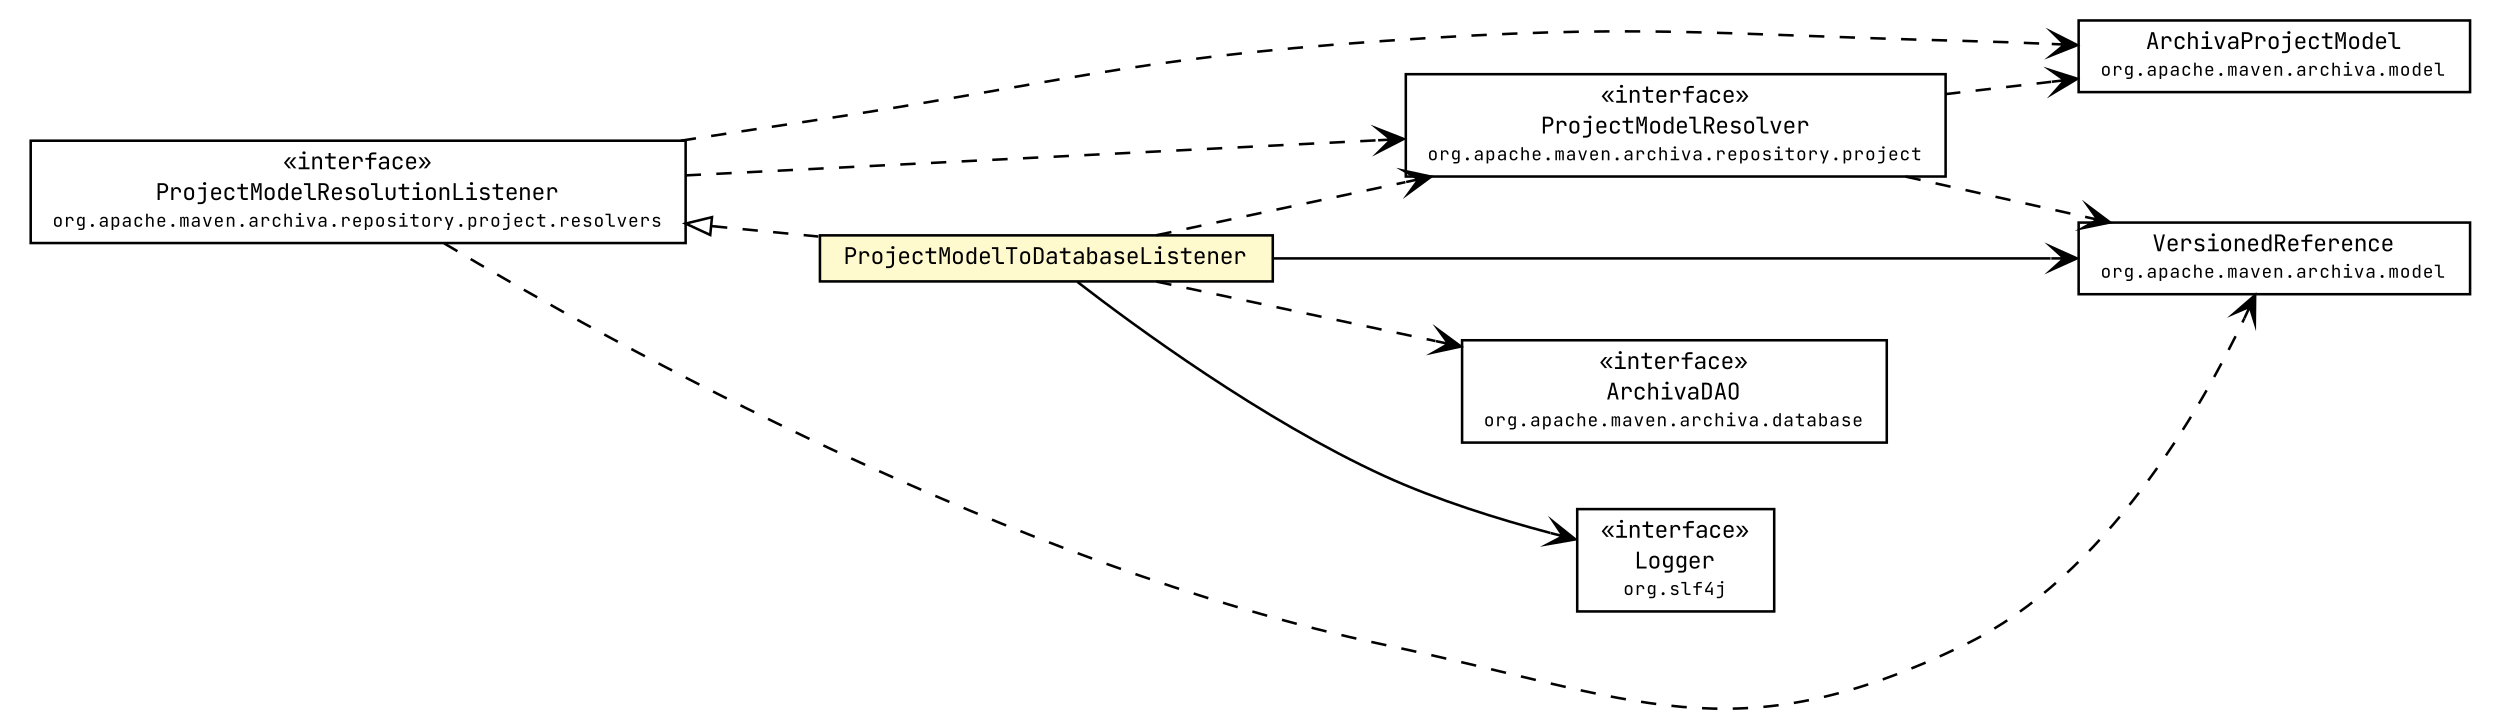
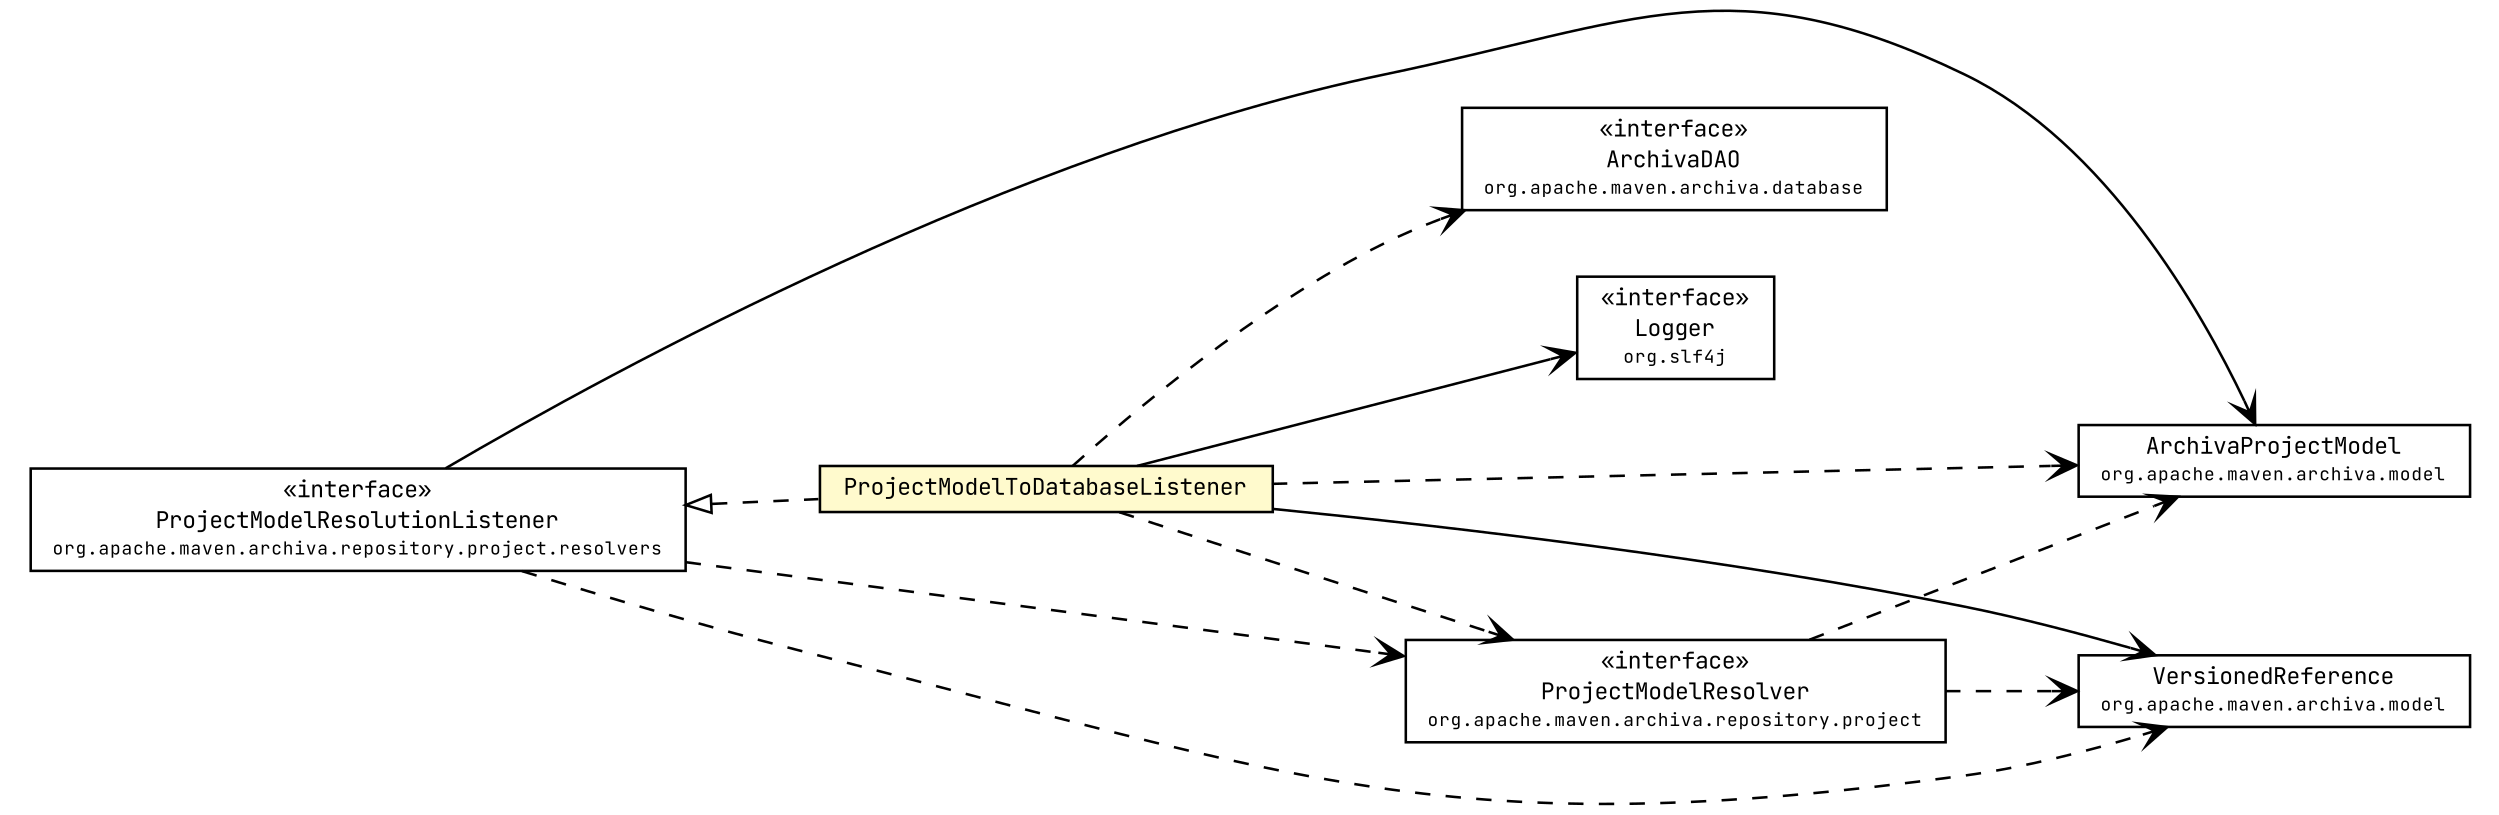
edge "ProjectModelResolutionListener" -> "ArchivaProjectModel": style dashed -> solid
edge "ProjectModelToDatabaseListener" -> "ArchivaProjectModel": added
